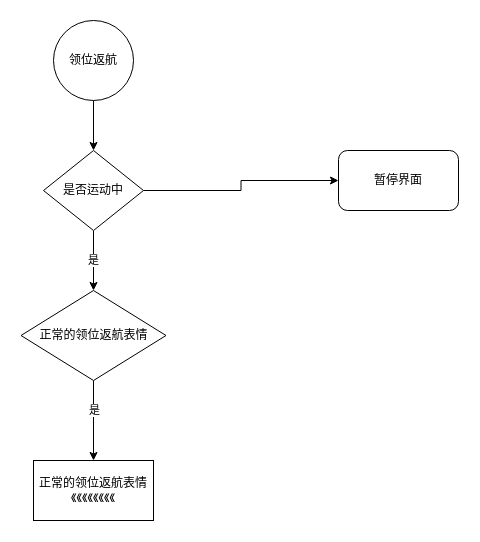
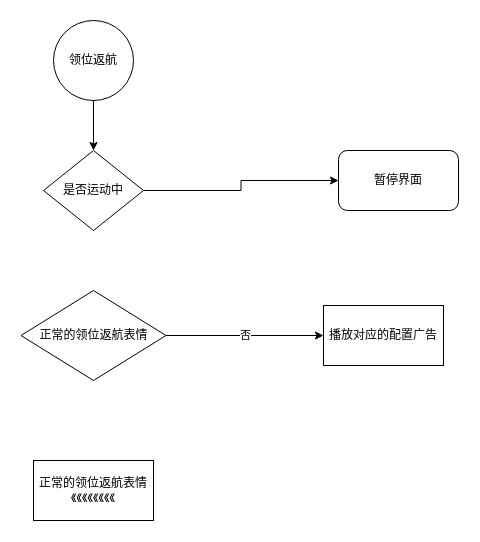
edge "是否运动中" -> "正常的领位返航表情": removed, label "是"
edge "正常的领位返航表情" -> "播放对应的配置广告": added, label "否"
node "播放对应的配置广告": added
edge "正常的领位返航表情" -> "正常的领位返航表情 《《《《《《《《": removed, label "是"
